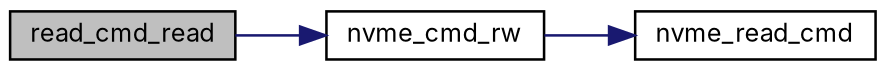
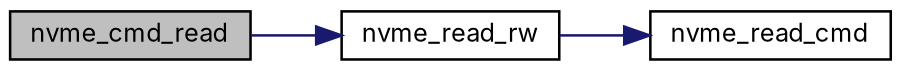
node "read_cmd_read": label "read_cmd_read" -> "nvme_cmd_read"
node "nvme_cmd_rw": label "nvme_cmd_rw" -> "nvme_read_rw"
